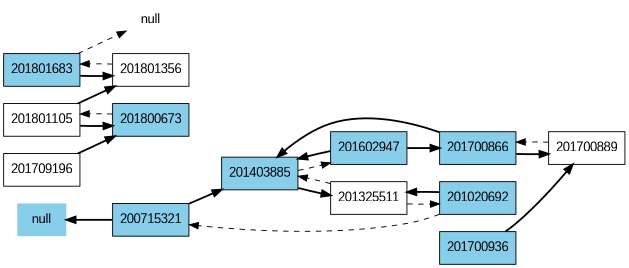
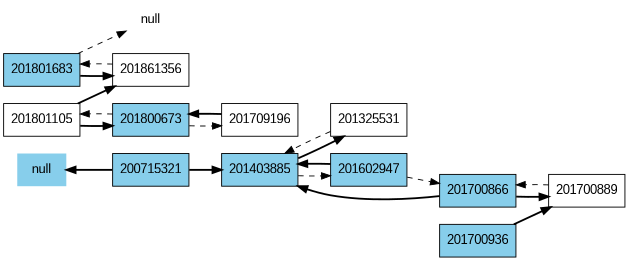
node "201801356": label "201801356" -> "201861356"
edge "201800673" -> "201709196": added
edge "201602947" -> "201700866": style bold -> dashed
node "201325511": label "201325511" -> "201325531"
node "201020692": removed
